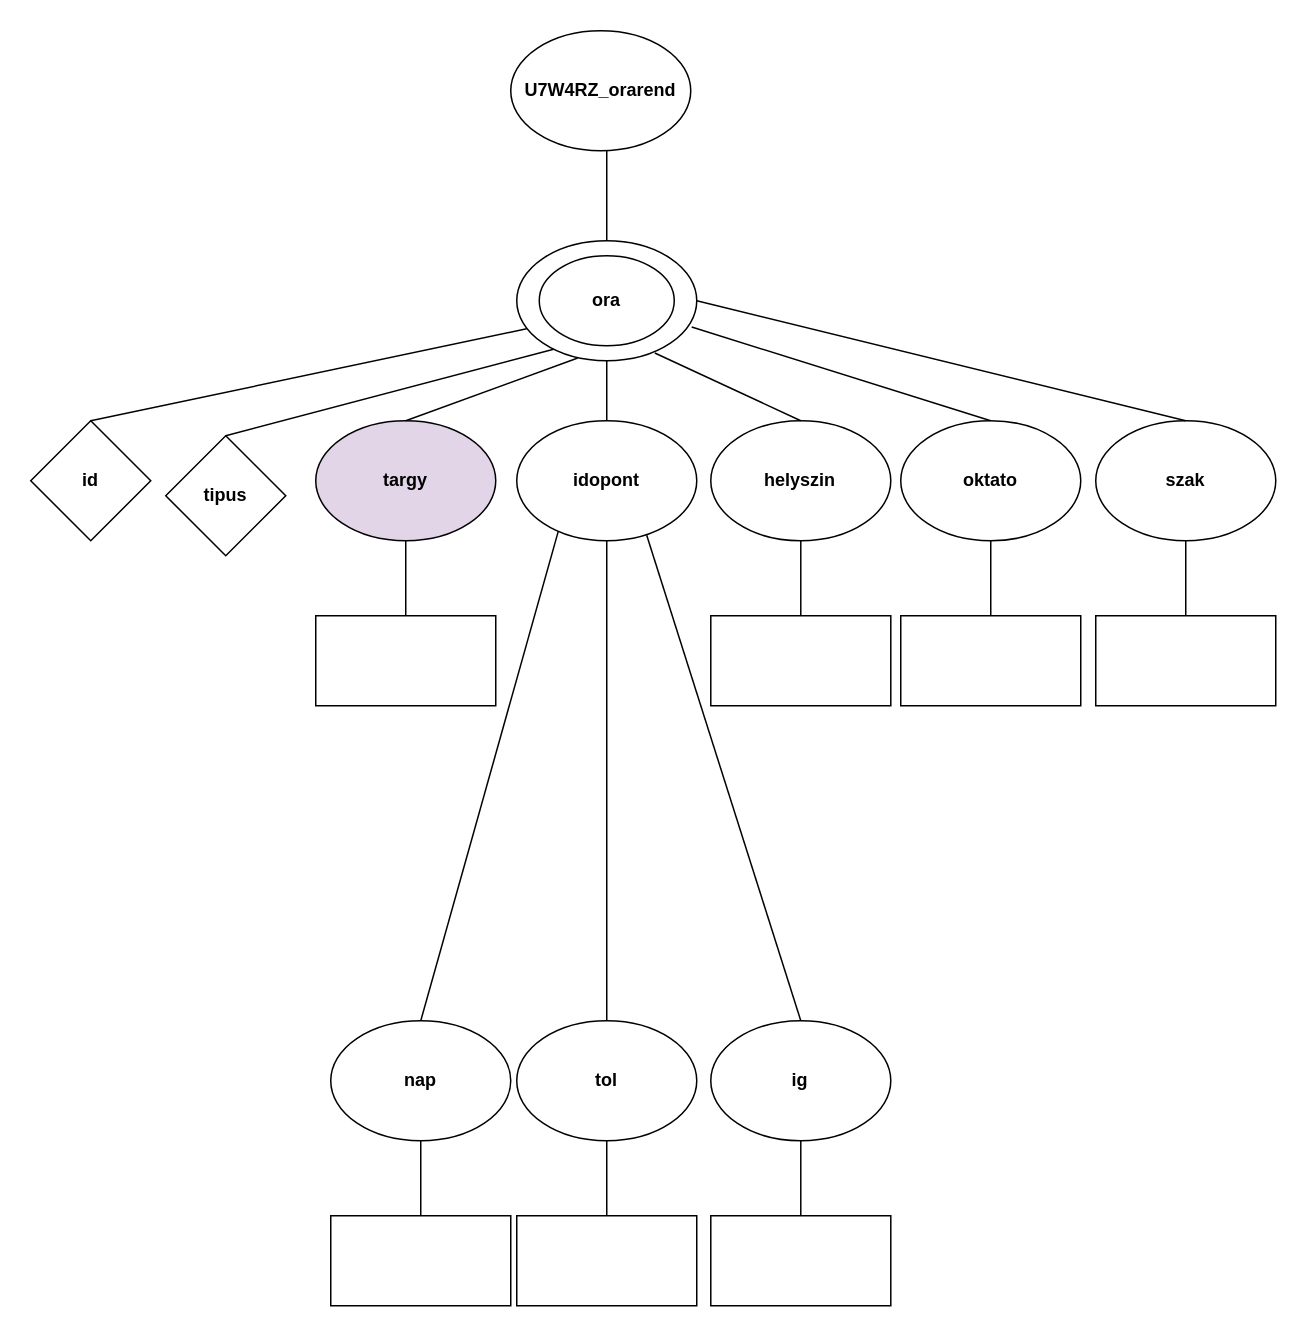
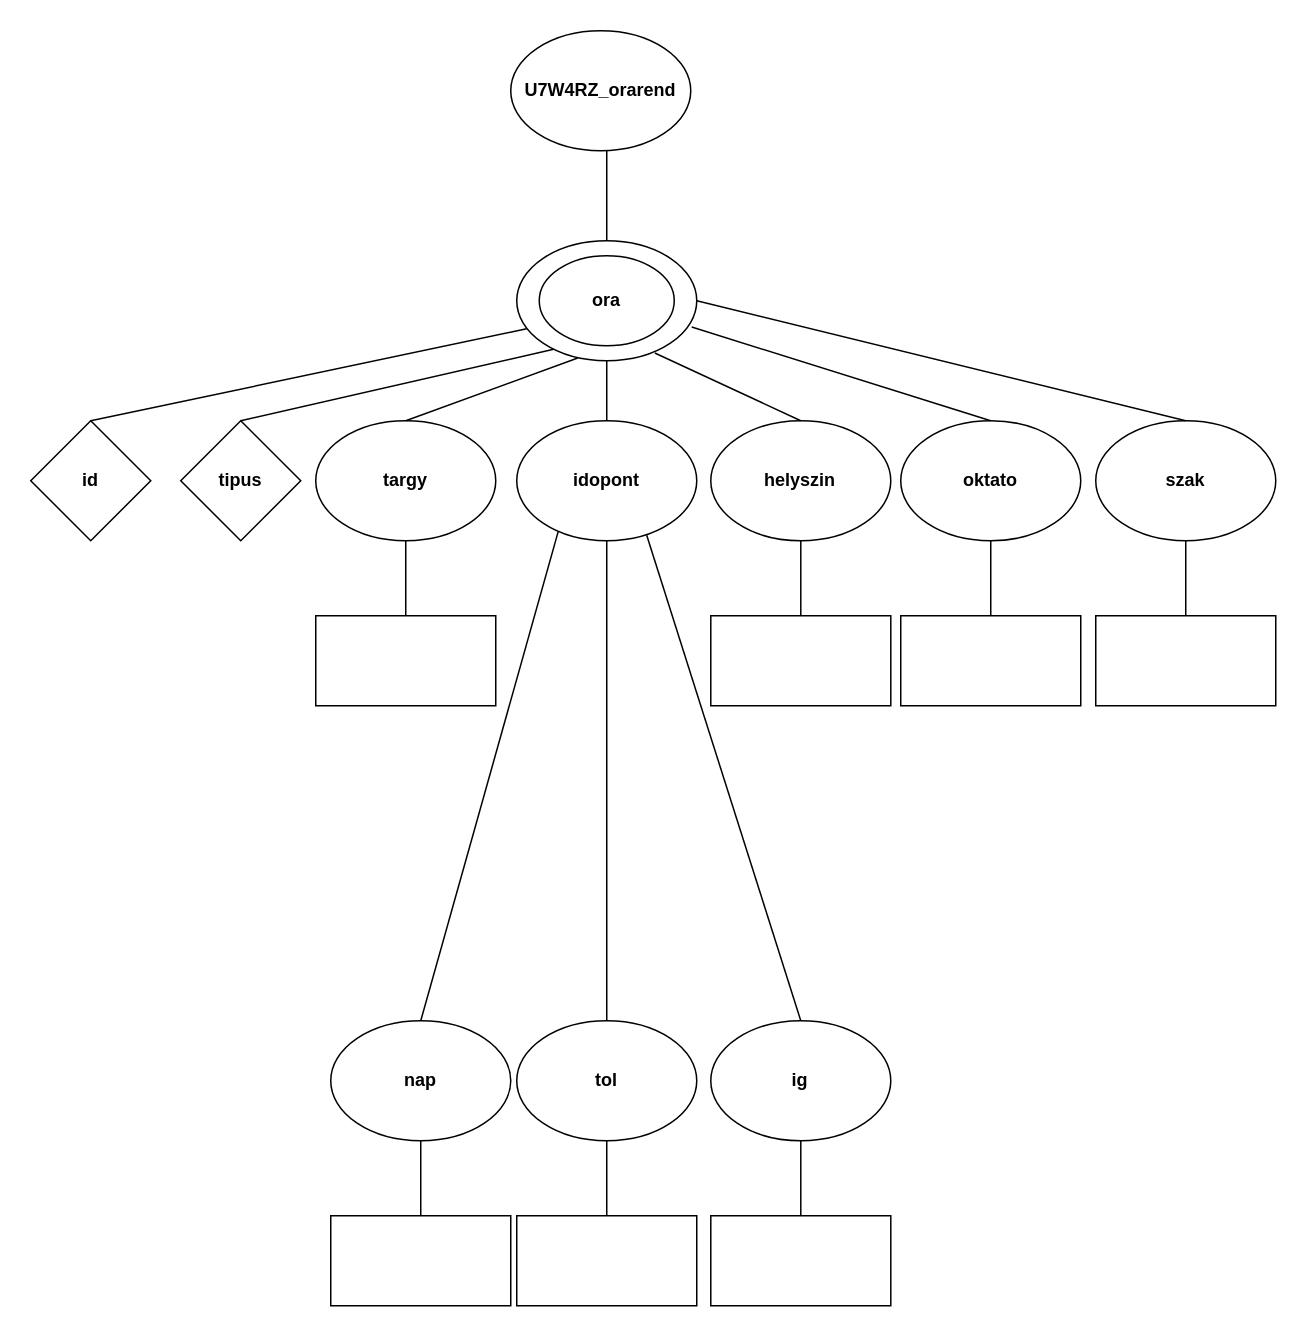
node "targy": fillcolor #e1d5e7 -> #ffffff
node "tipus": moved (226, 496) -> (241, 481)
